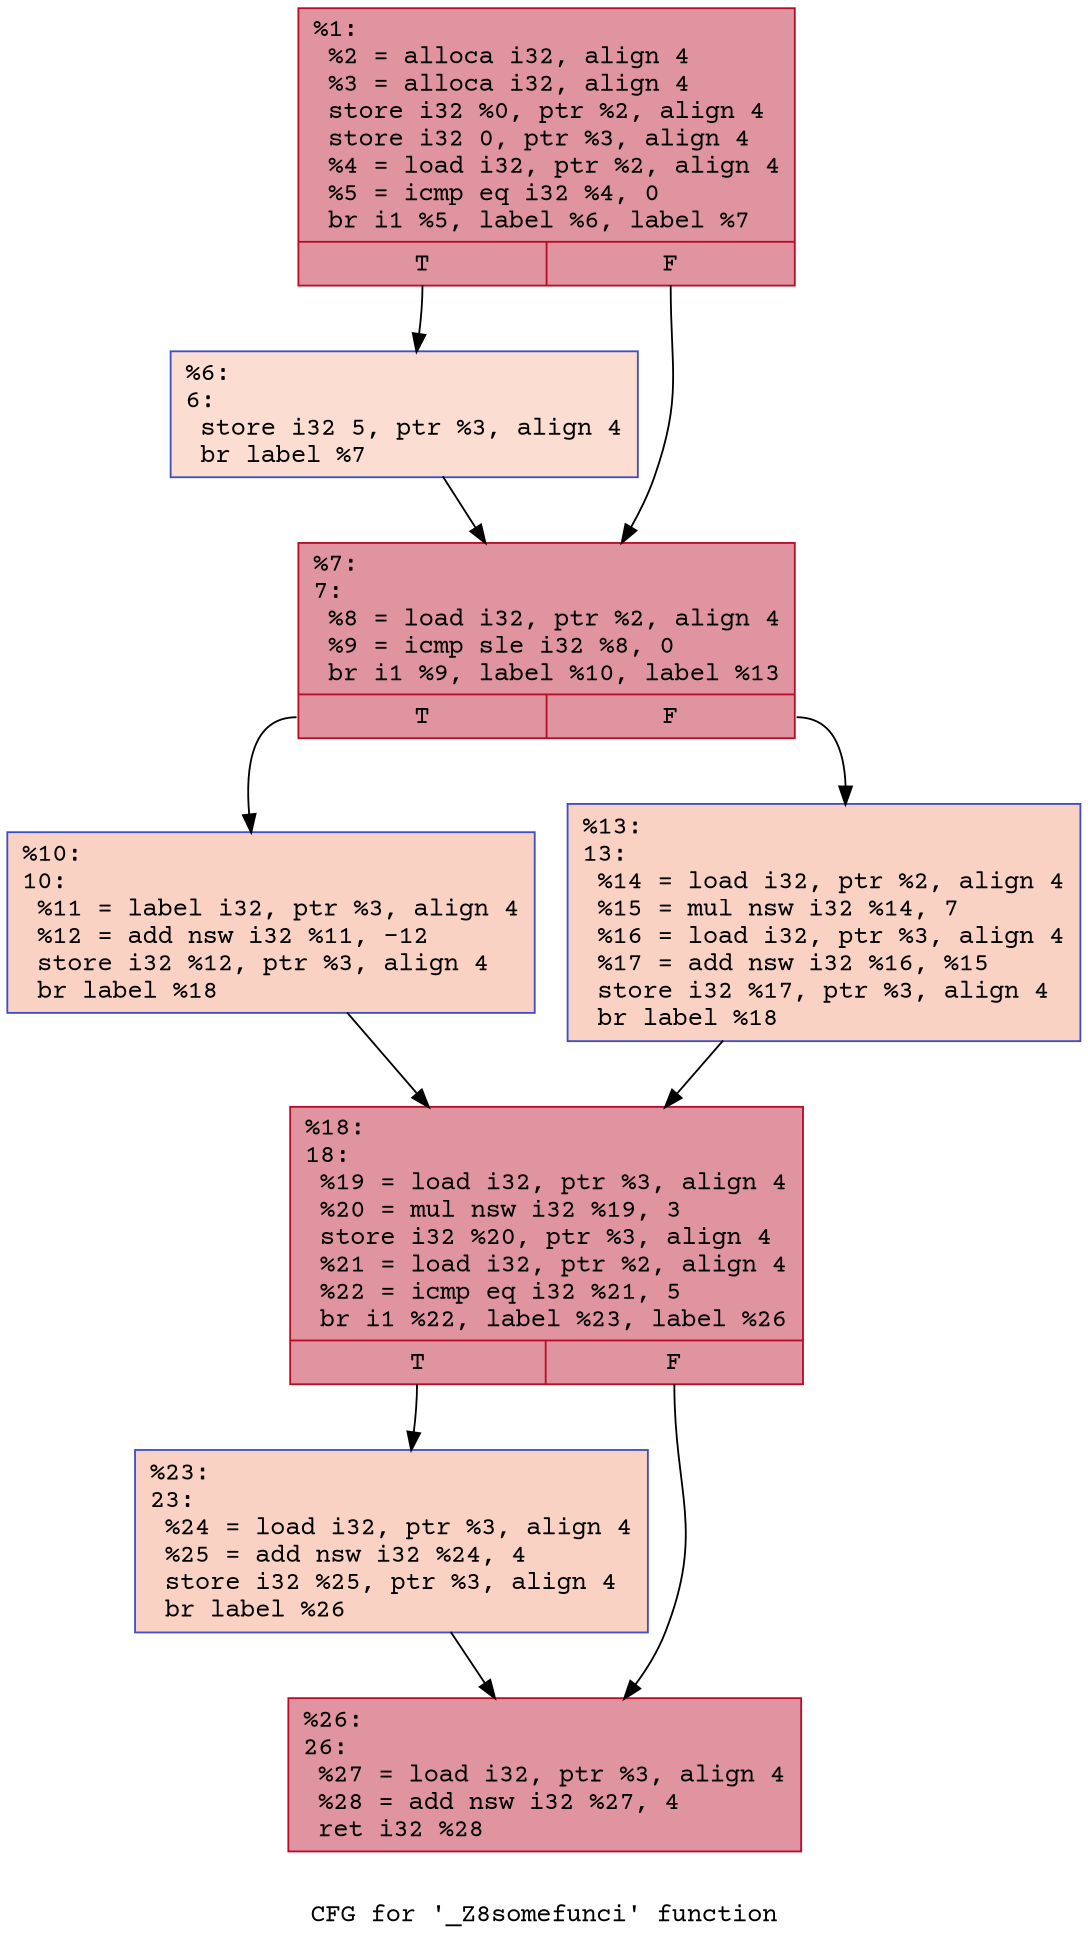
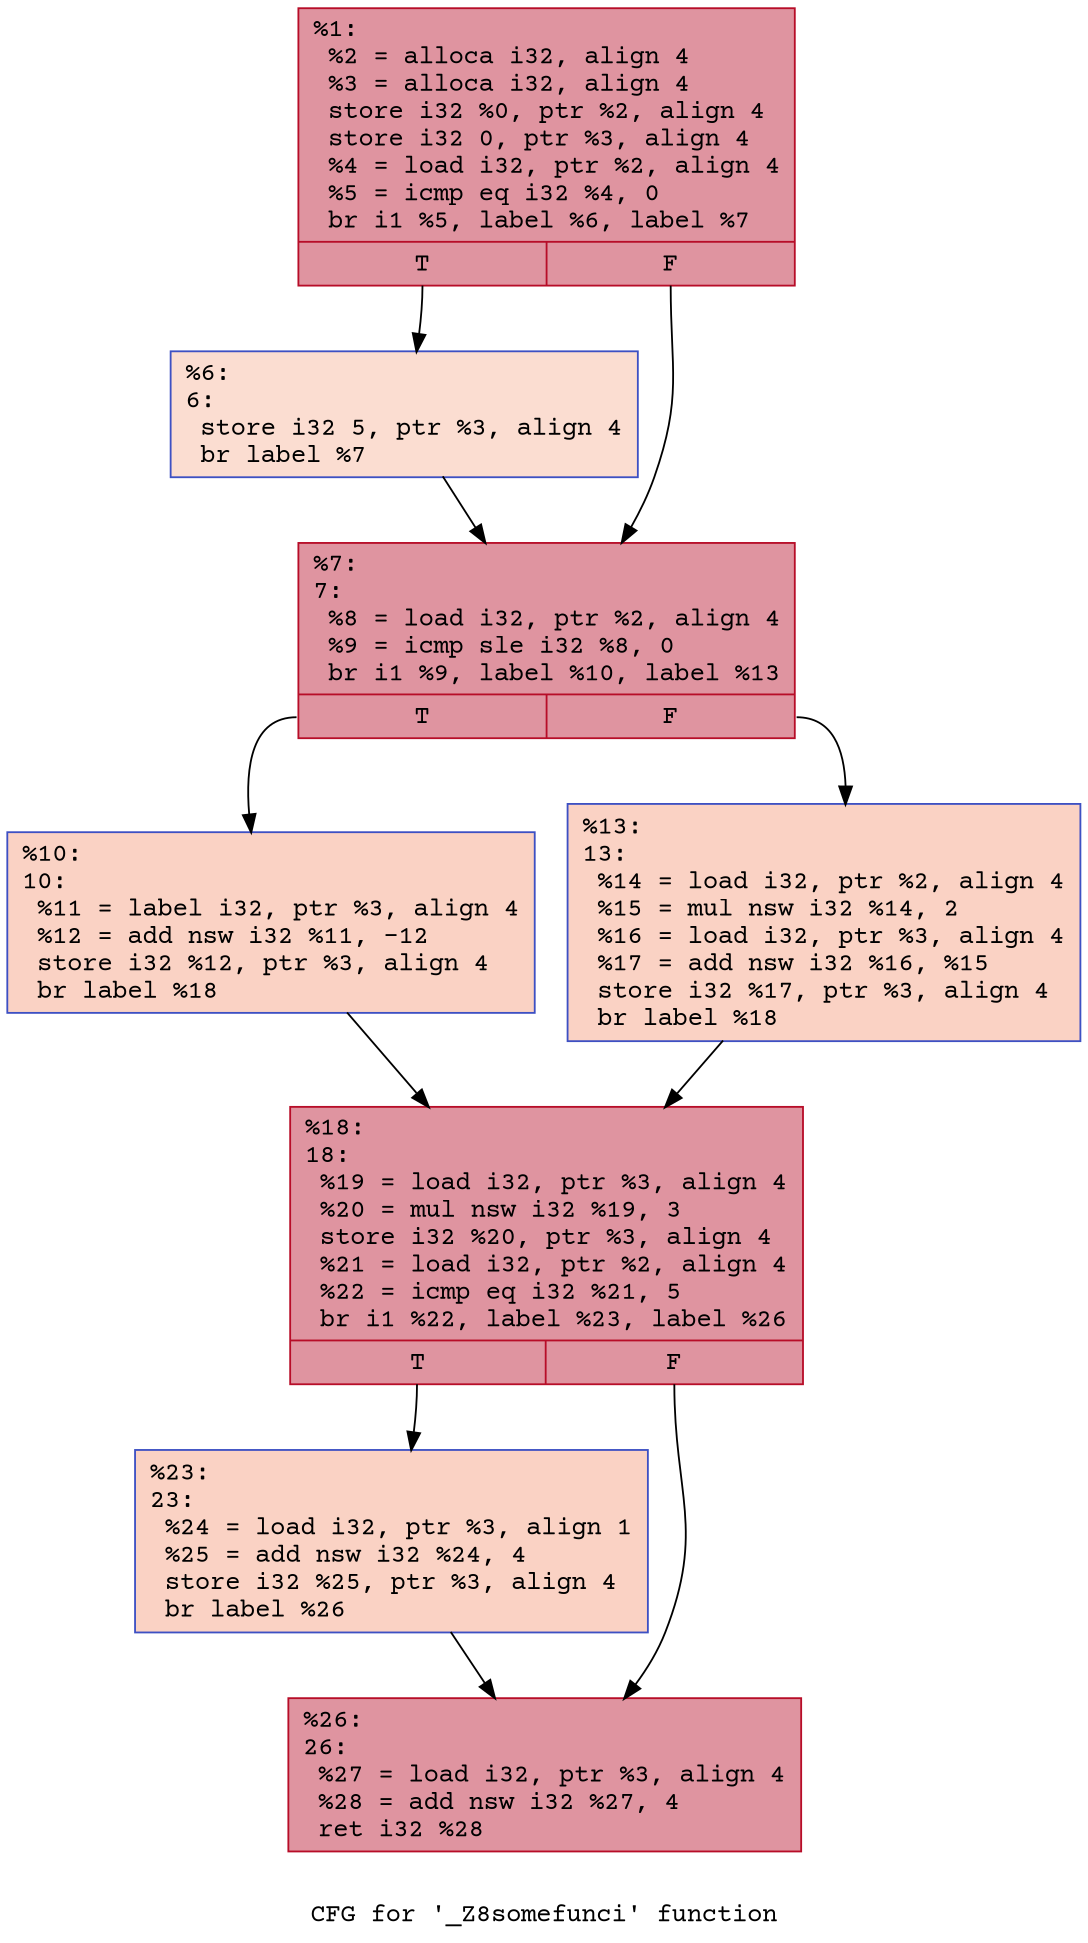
node "%13:": text "%15 = mul nsw i32 %14, 7" -> "%15 = mul nsw i32 %14, 2"
node "%23:": text "%24 = load i32, ptr %3, align 4" -> "%24 = load i32, ptr %3, align 1"
